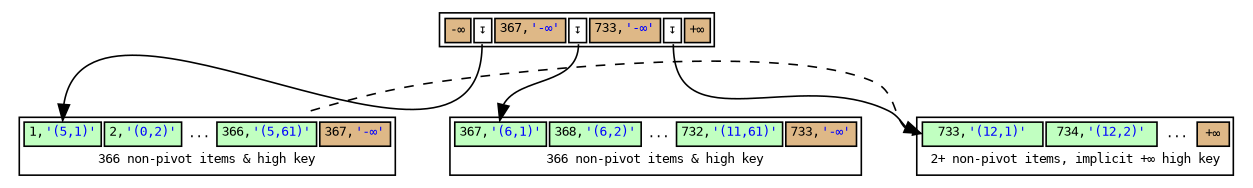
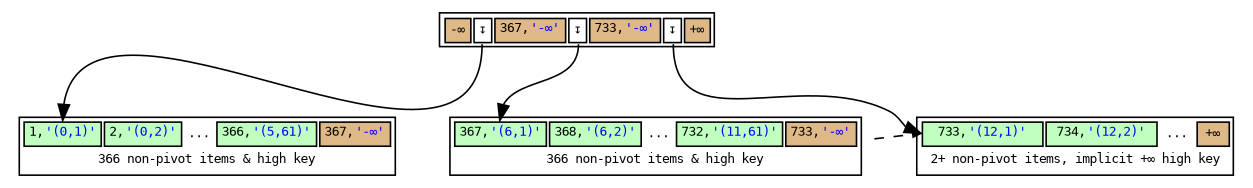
edge "1," -> "733,": now "367," -> "733,"
node "1,": text "'(5,1)'" -> "'(0,1)'"
